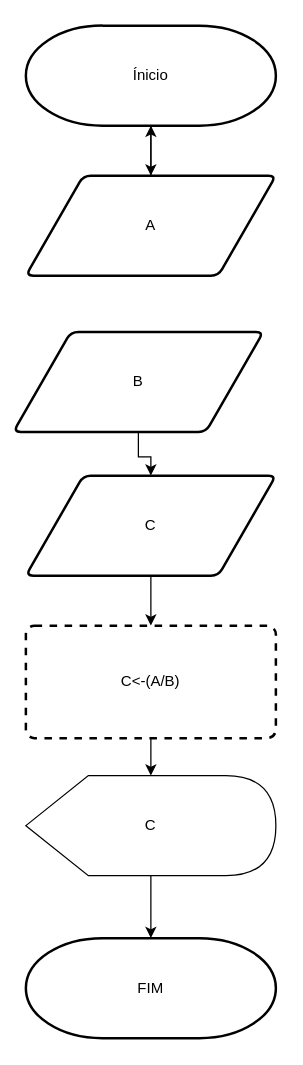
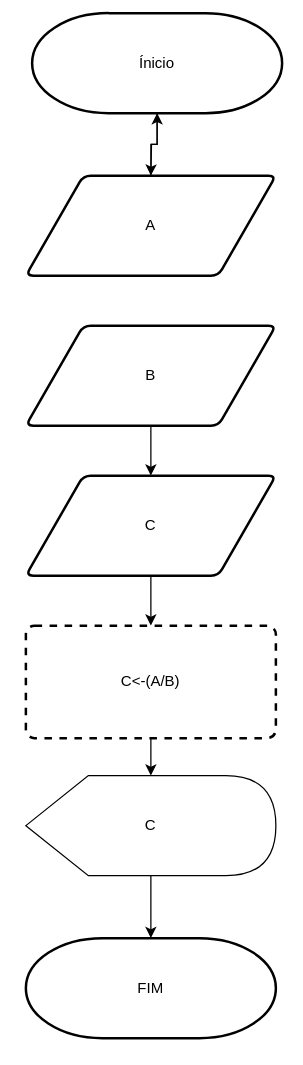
node "Ínicio": moved (151, 76) -> (157, 63)
node "B": moved (138, 382) -> (151, 376)
